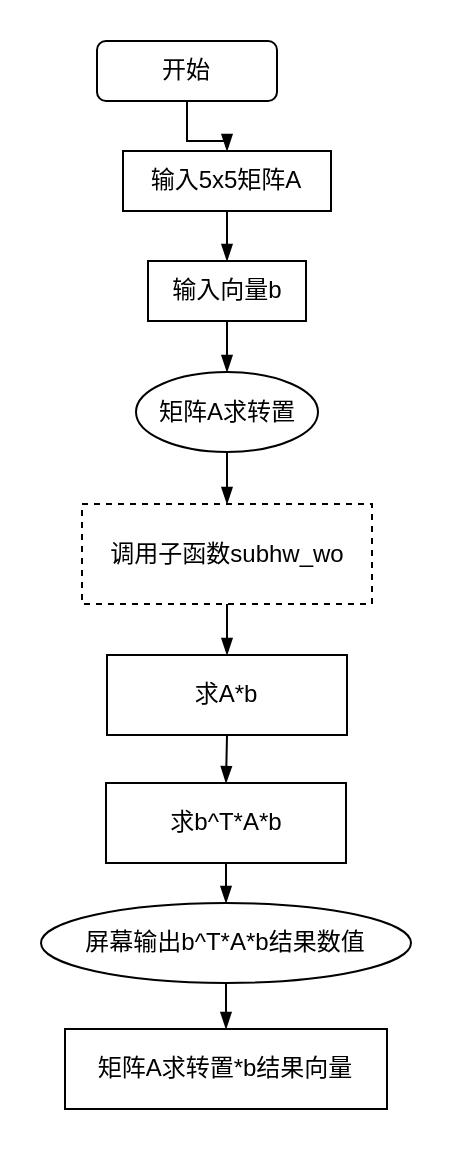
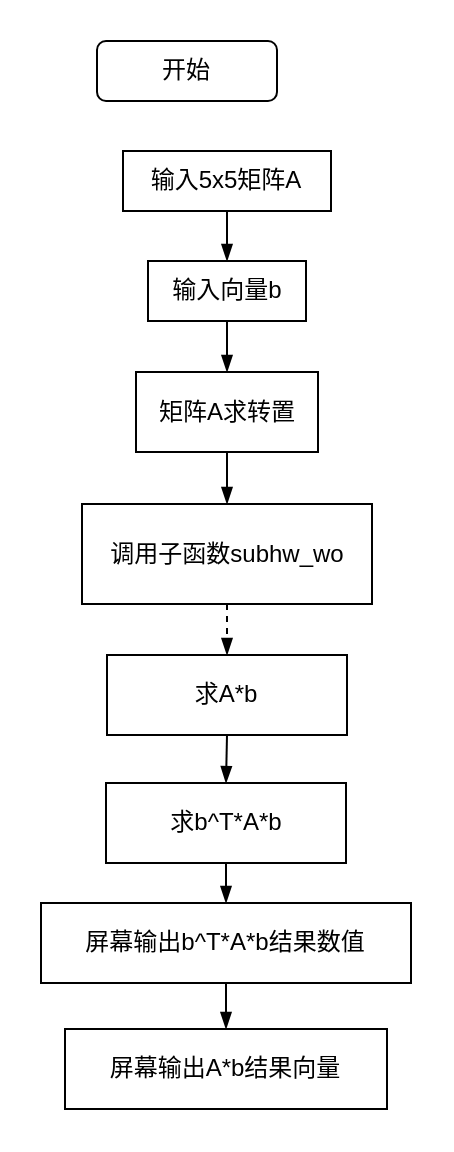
edge "开始" -> "输入5x5矩阵A": removed
node "矩阵A求转置": shape ellipse -> rectangle
node "调用子函数subhw_wo": style dashed -> solid
edge "调用子函数subhw_wo" -> "求A*b": style solid -> dashed
node "屏幕输出b^T*A*b结果数值": shape ellipse -> rectangle
node "矩阵A求转置*b结果向量": label "矩阵A求转置*b结果向量" -> "屏幕输出A*b结果向量"
